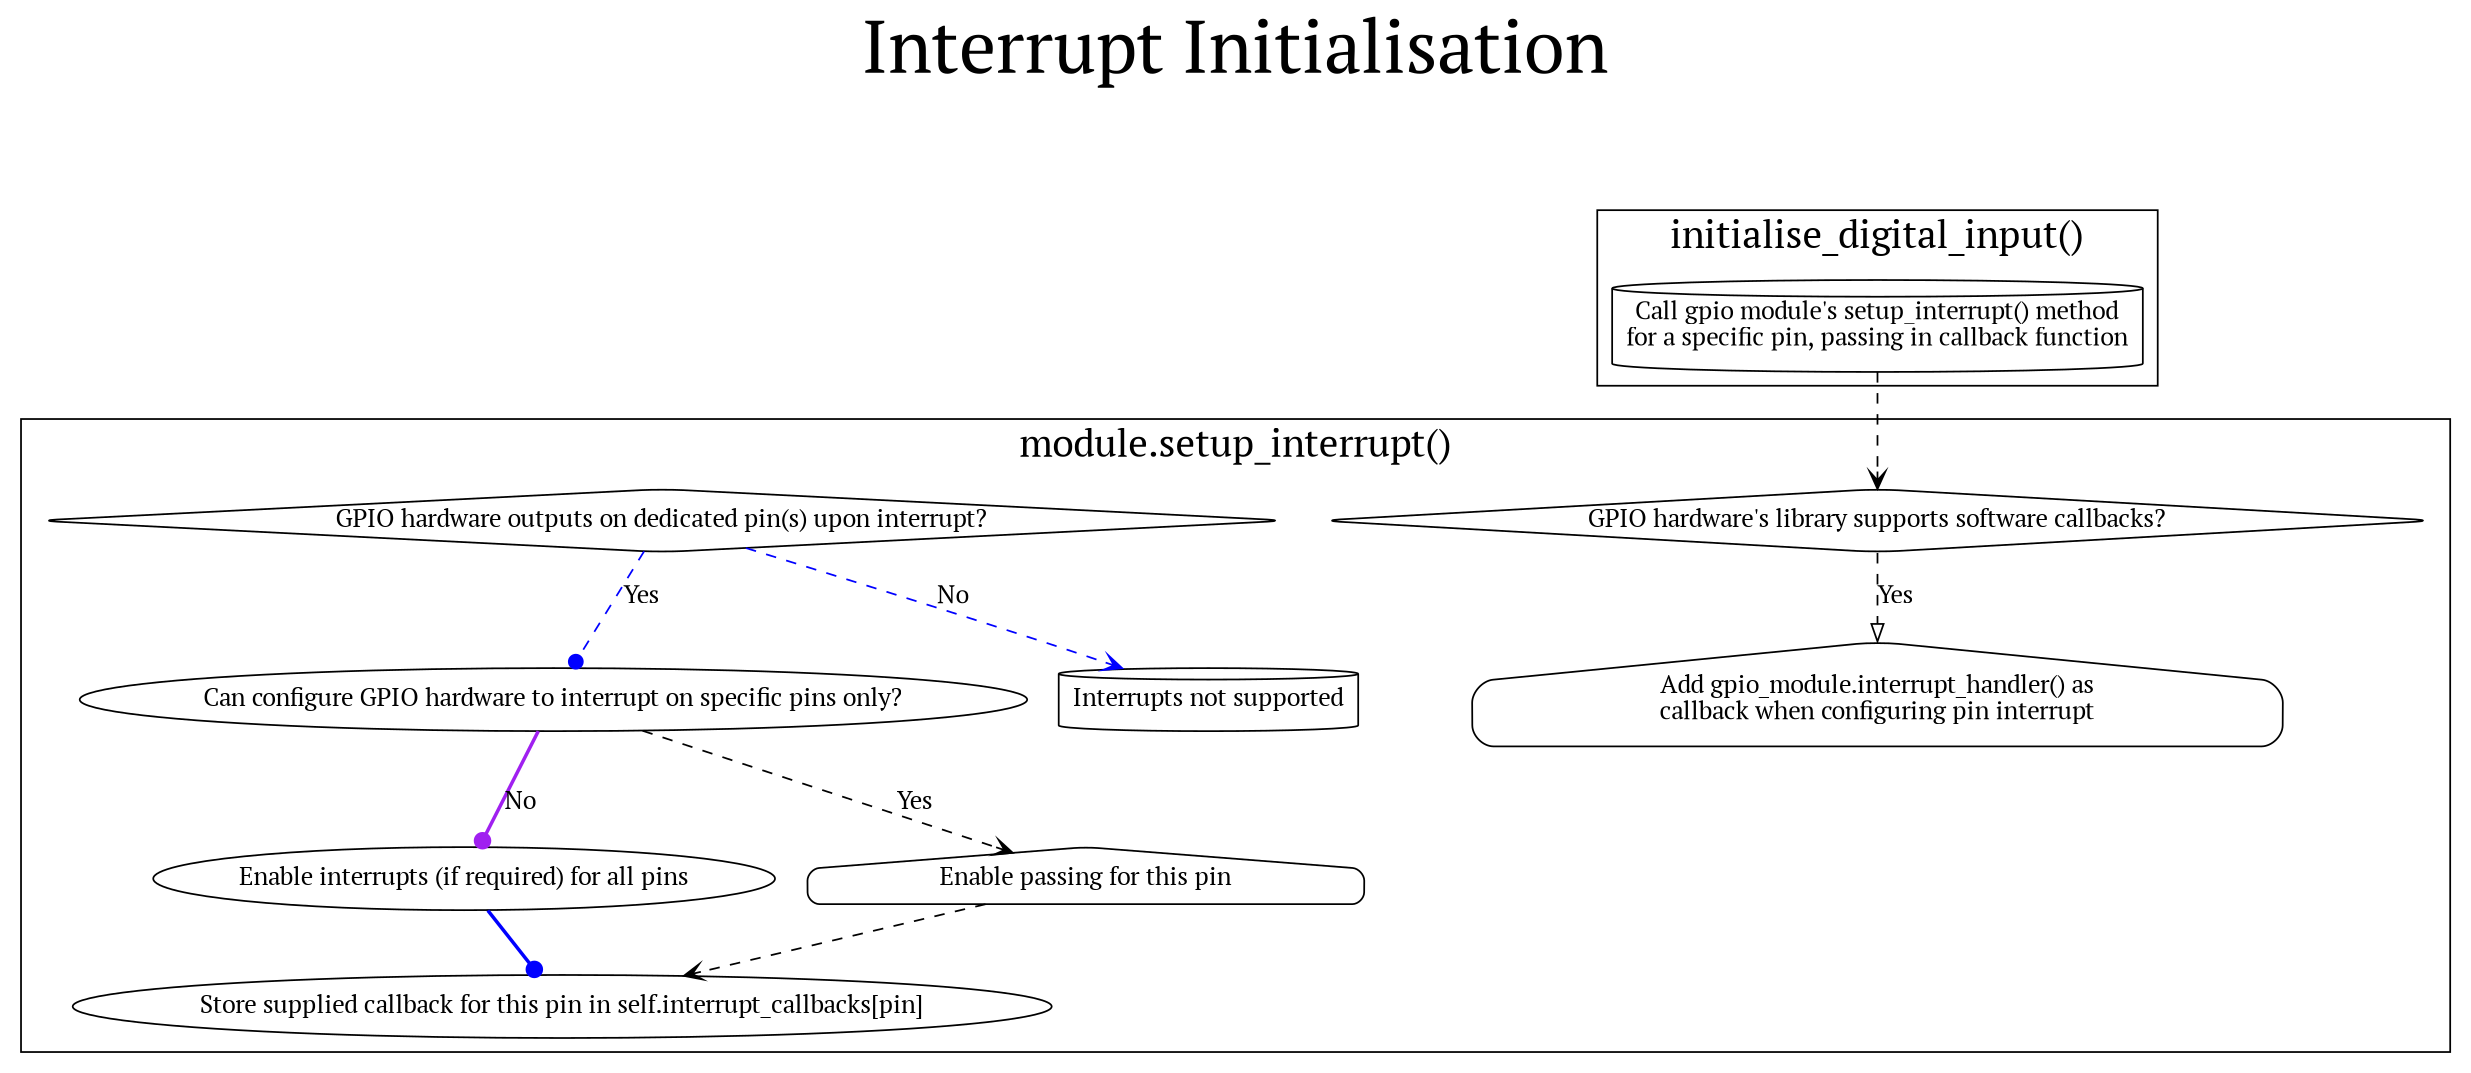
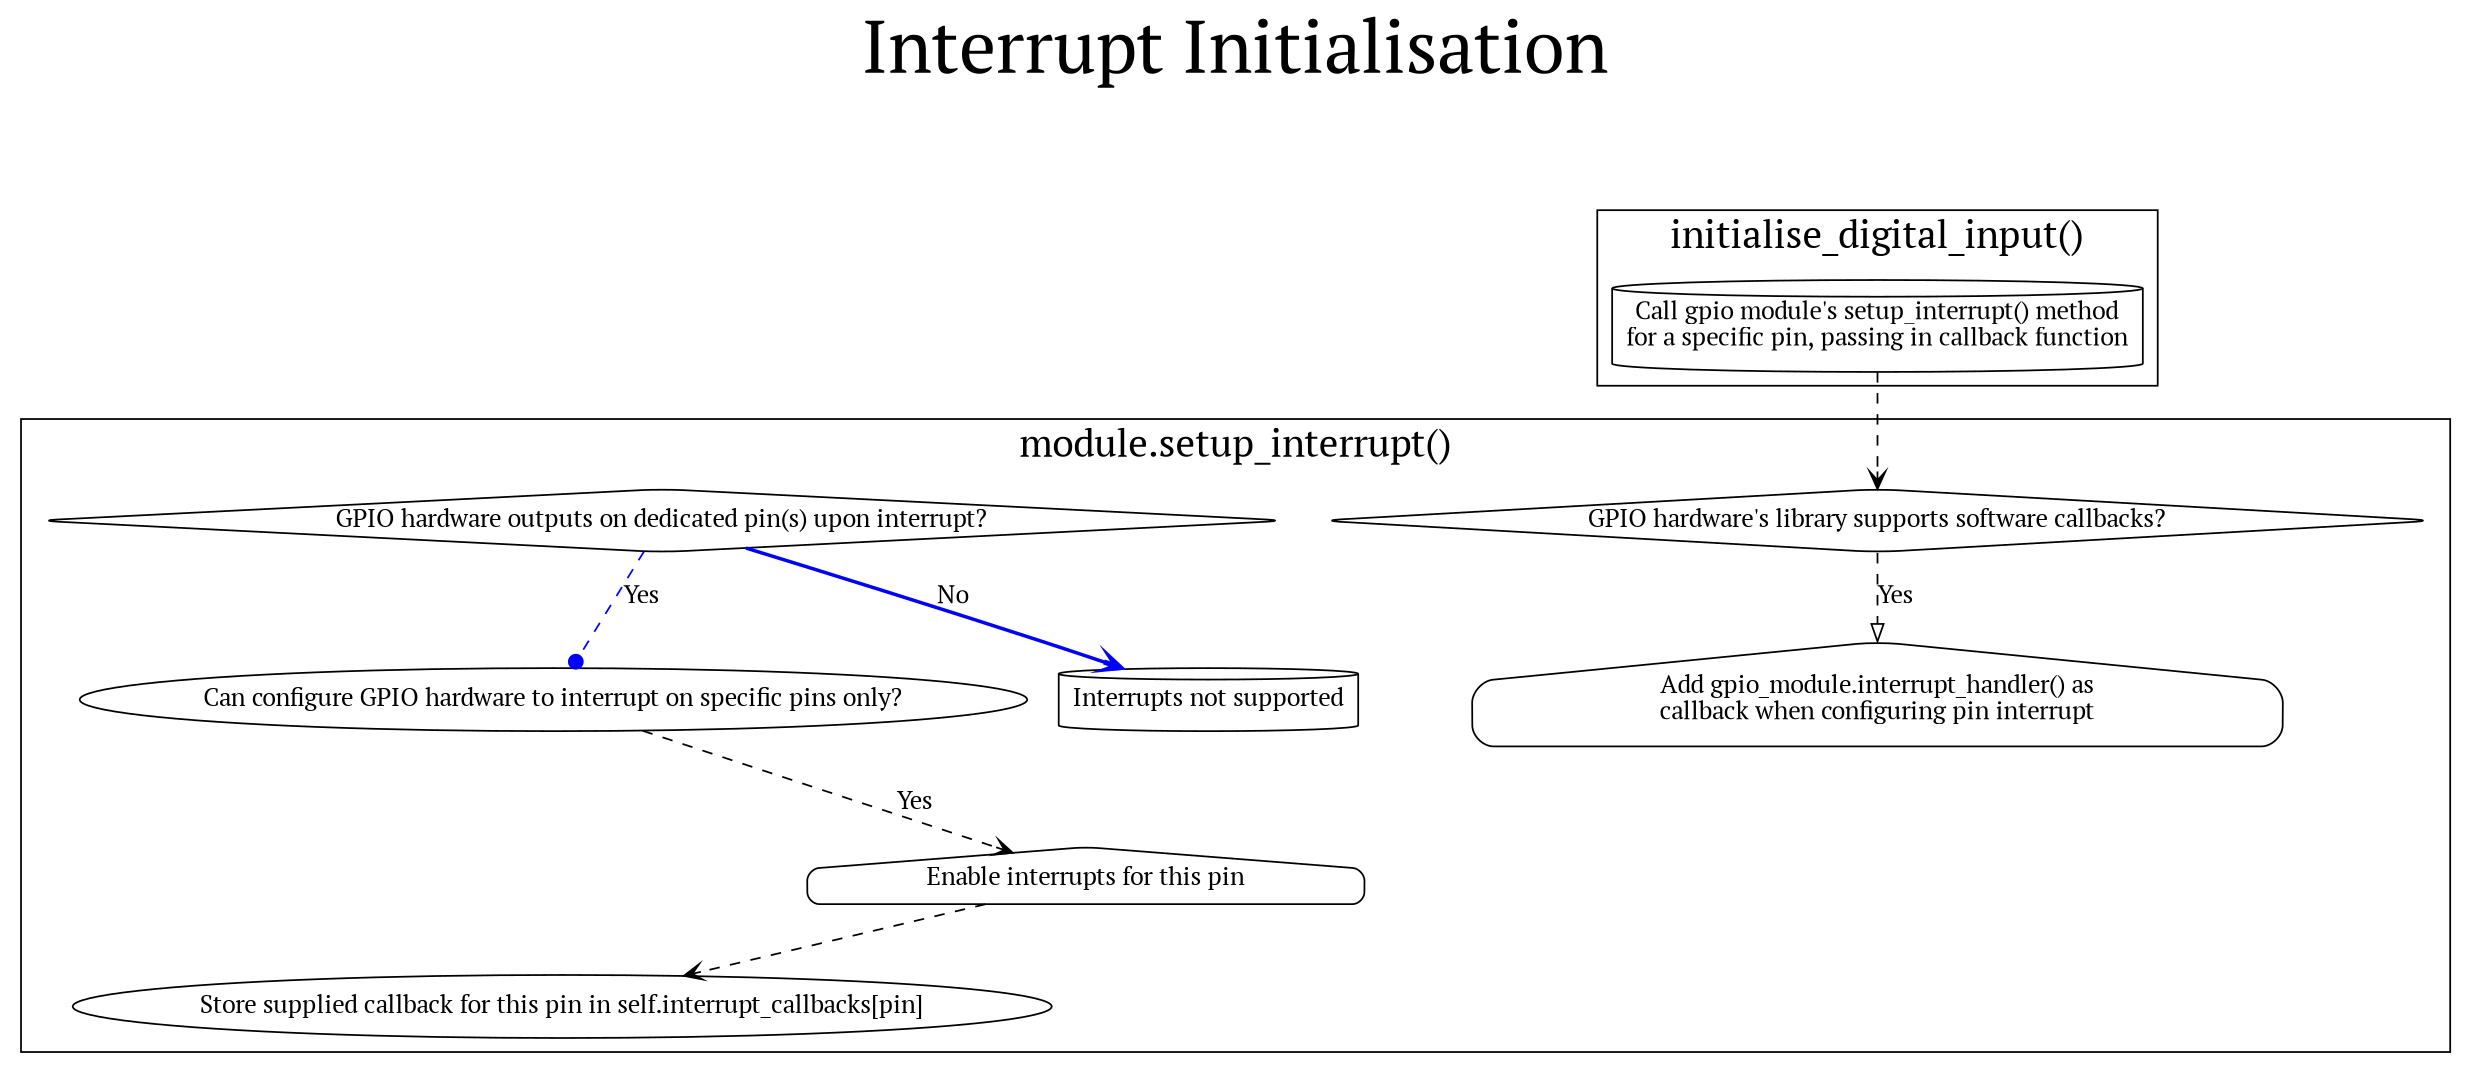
edge "GPIO hardware outputs on dedicated pin(s) upon interrupt?" -> "Interrupts not supported": style dashed -> bold
node "Enable interrupts (if required) for all pins": removed
node "Enable passing for this pin": label "Enable passing for this pin" -> "Enable interrupts for this pin"
